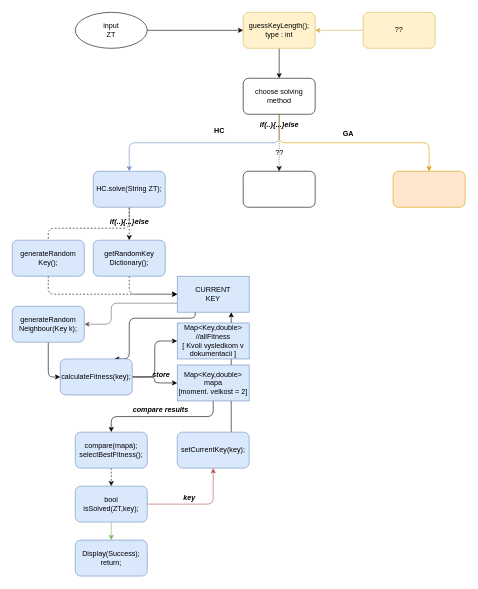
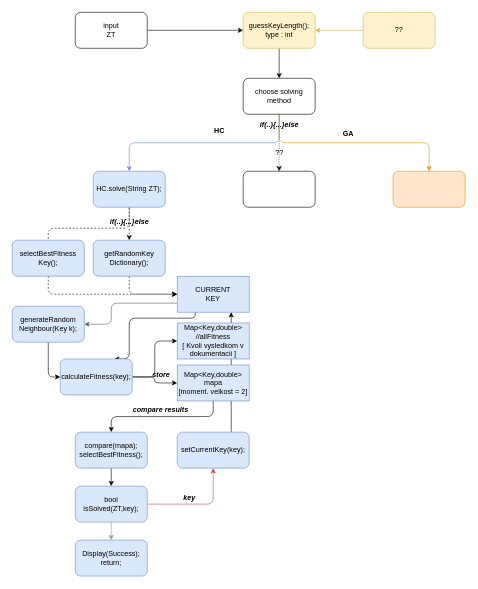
node "input ZT": shape ellipse -> rounded rectangle
node "generateRandom Key();": label "generateRandom Key();" -> "selectBestFitness Key();"
edge "compare(mapa); selectBestFitness();" -> "bool isSolved(ZT,key);": style dashed -> solid
